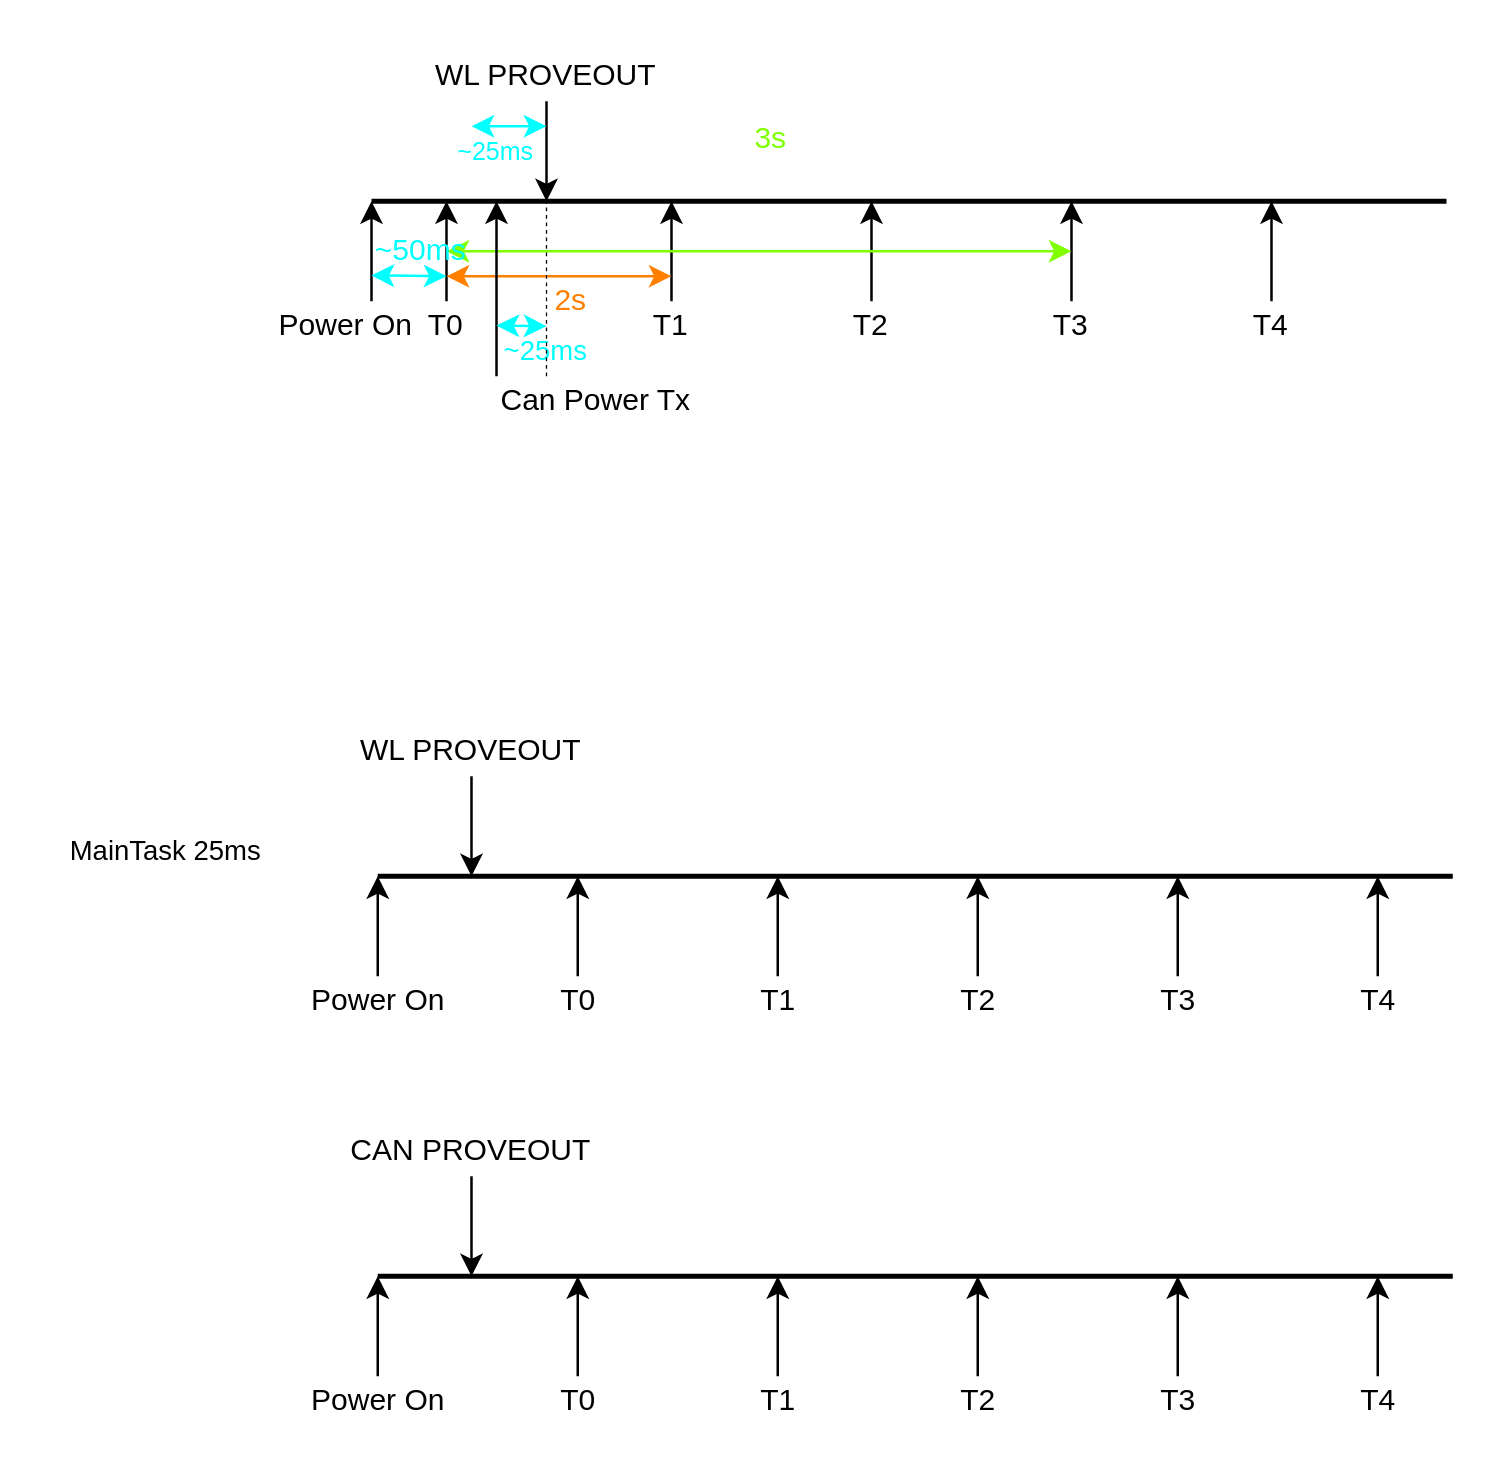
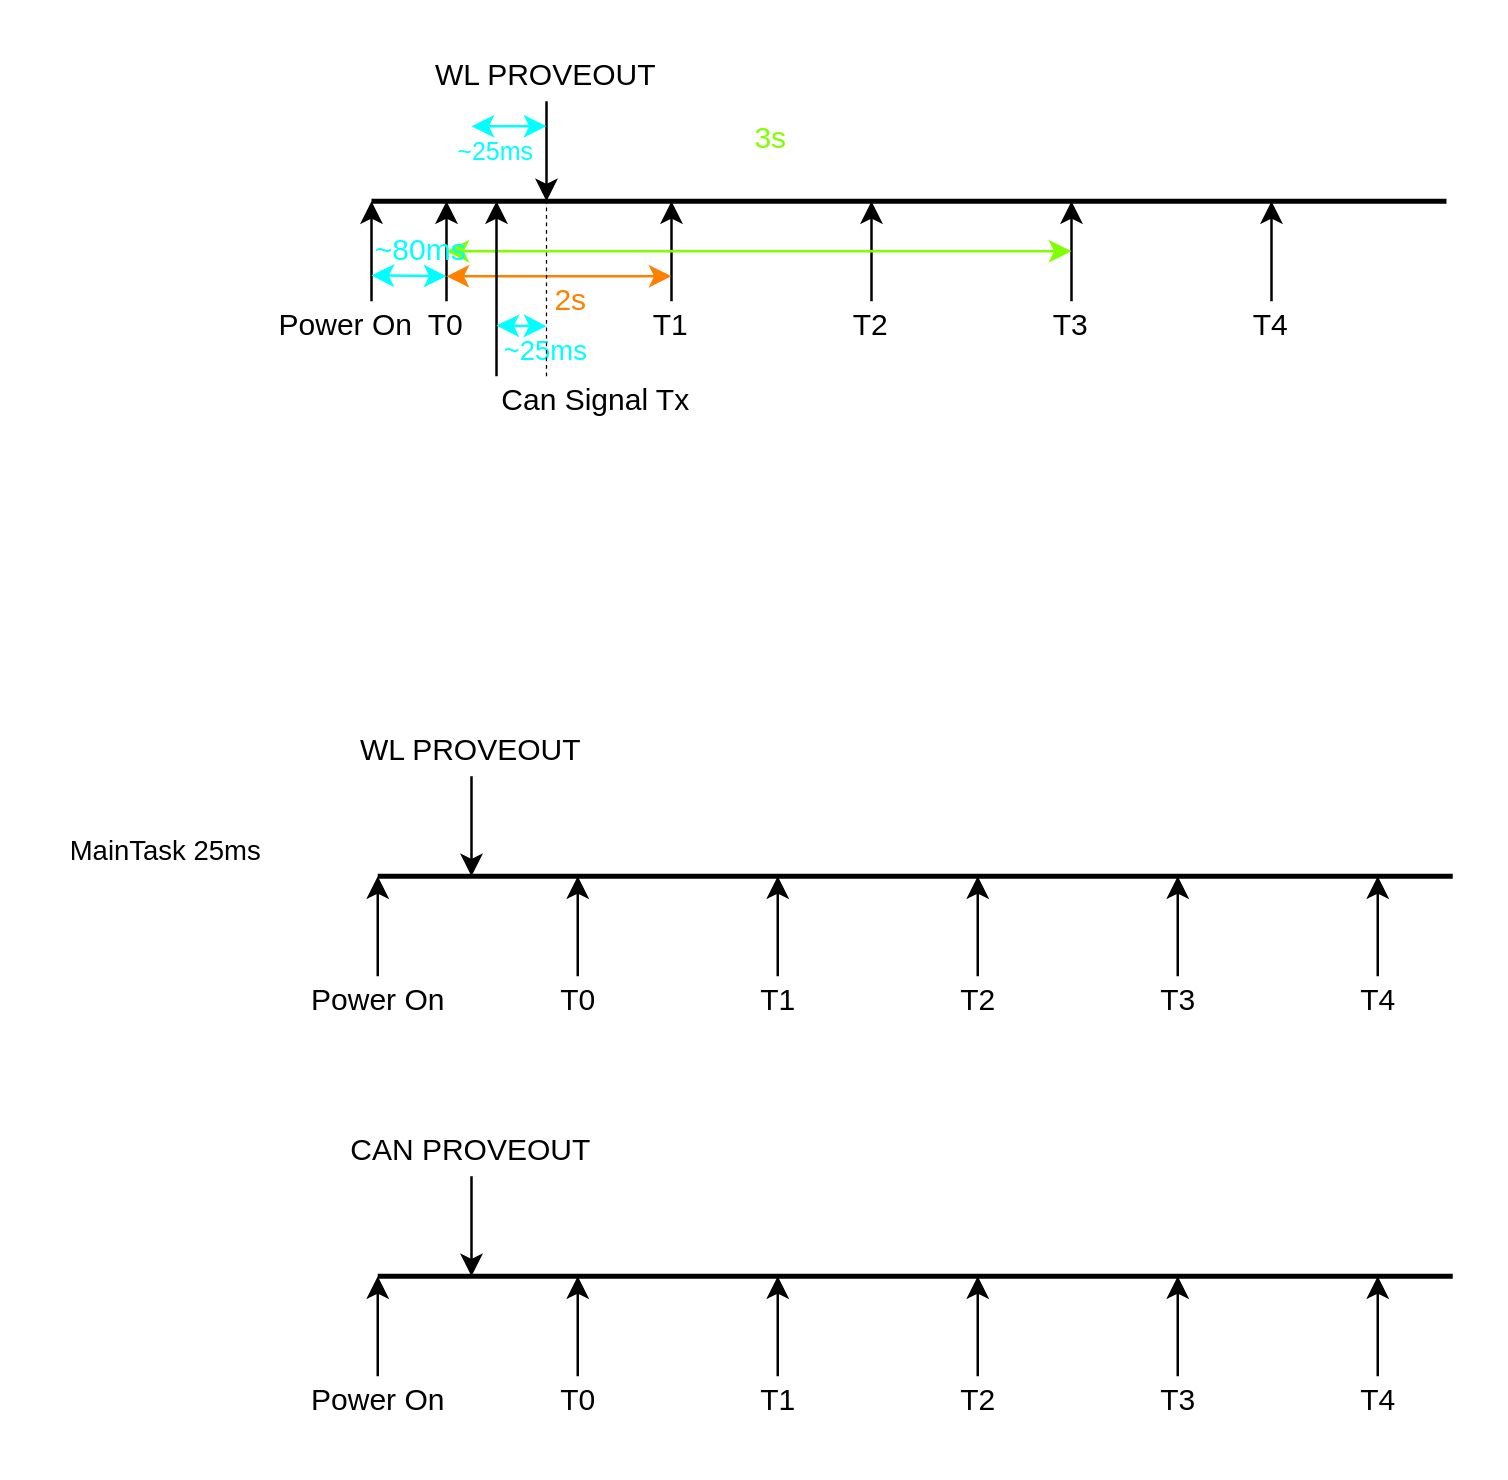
node "~50ms": label "~50ms" -> "~80ms"
node "Can Power Tx": label "Can Power Tx" -> "Can Signal Tx"
